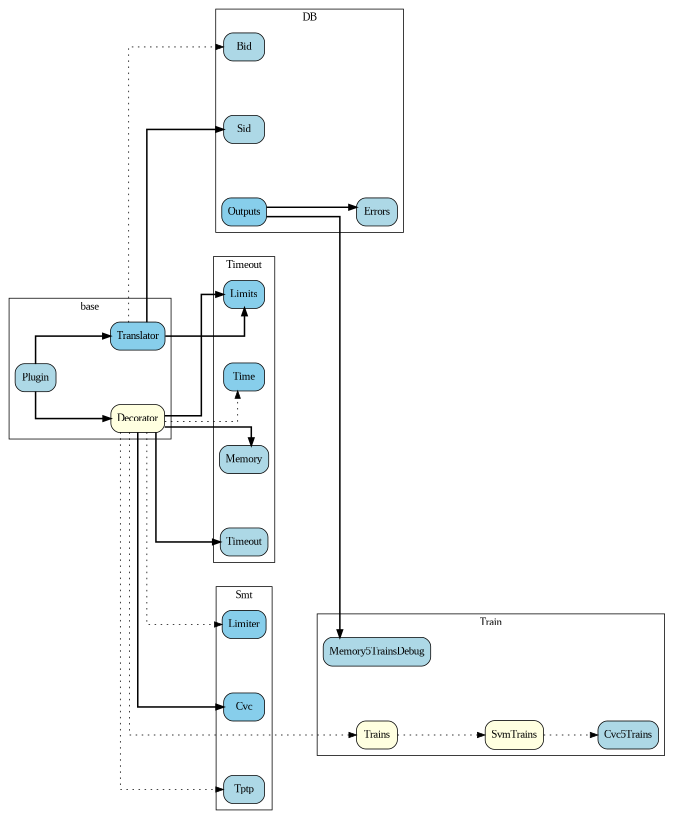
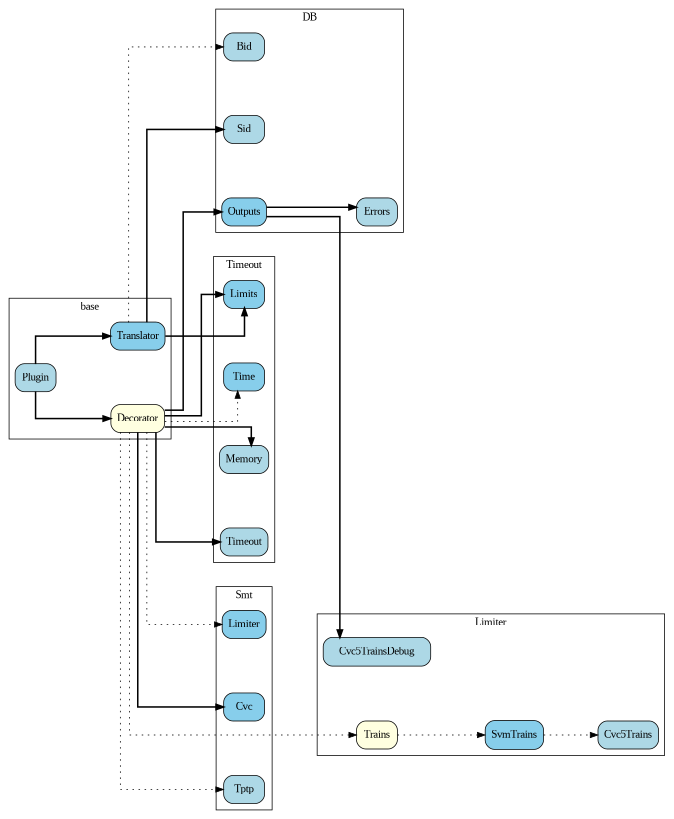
edge "Decorator" -> "Outputs": added
cluster "Train": label "Train" -> "Limiter"
node "Memory5TrainsDebug": label "Memory5TrainsDebug" -> "Cvc5TrainsDebug"
node "SvmTrains": fillcolor lightyellow -> skyblue
